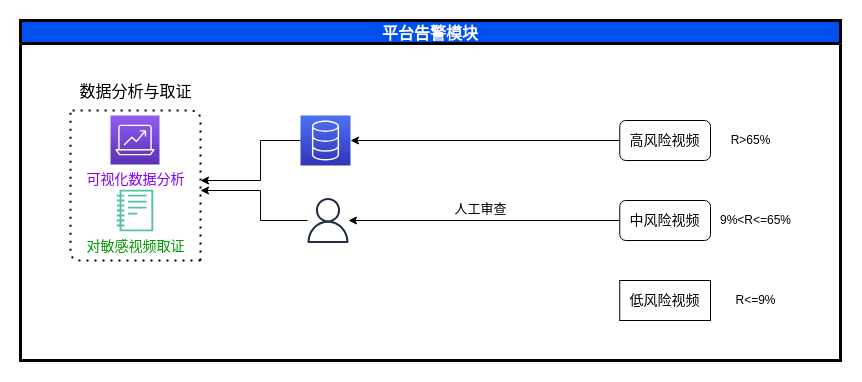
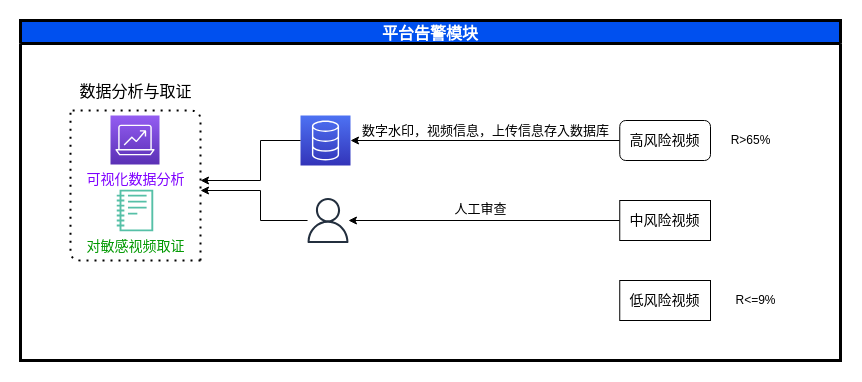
node "数字水印，视频信息，上传信息存入数据库": added
node "中风险视频": shape rounded rectangle -> rectangle
node "9%<R<=65%": removed
